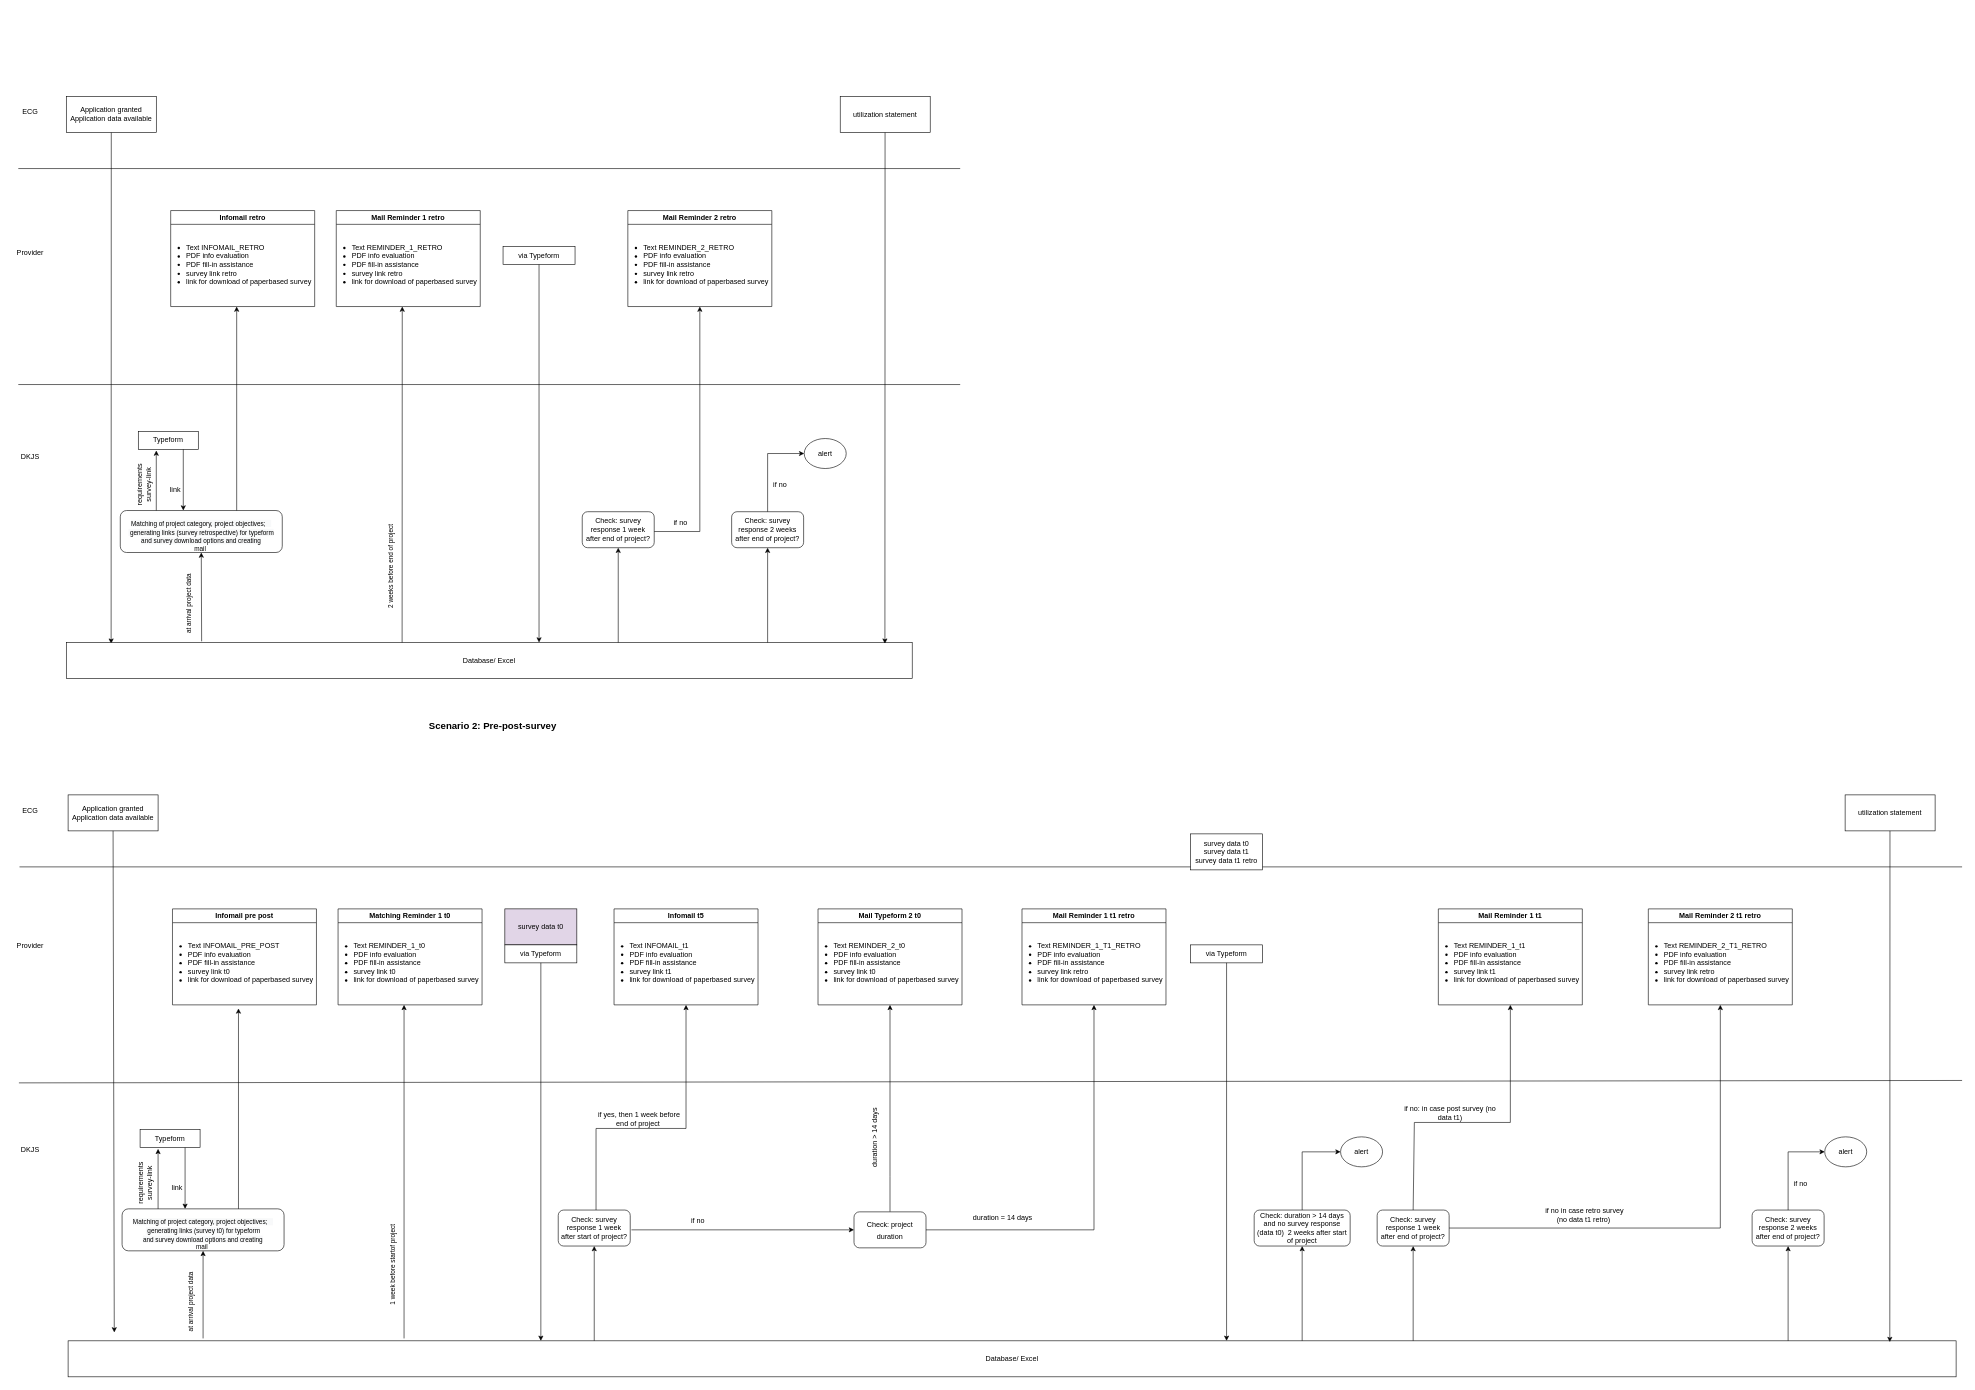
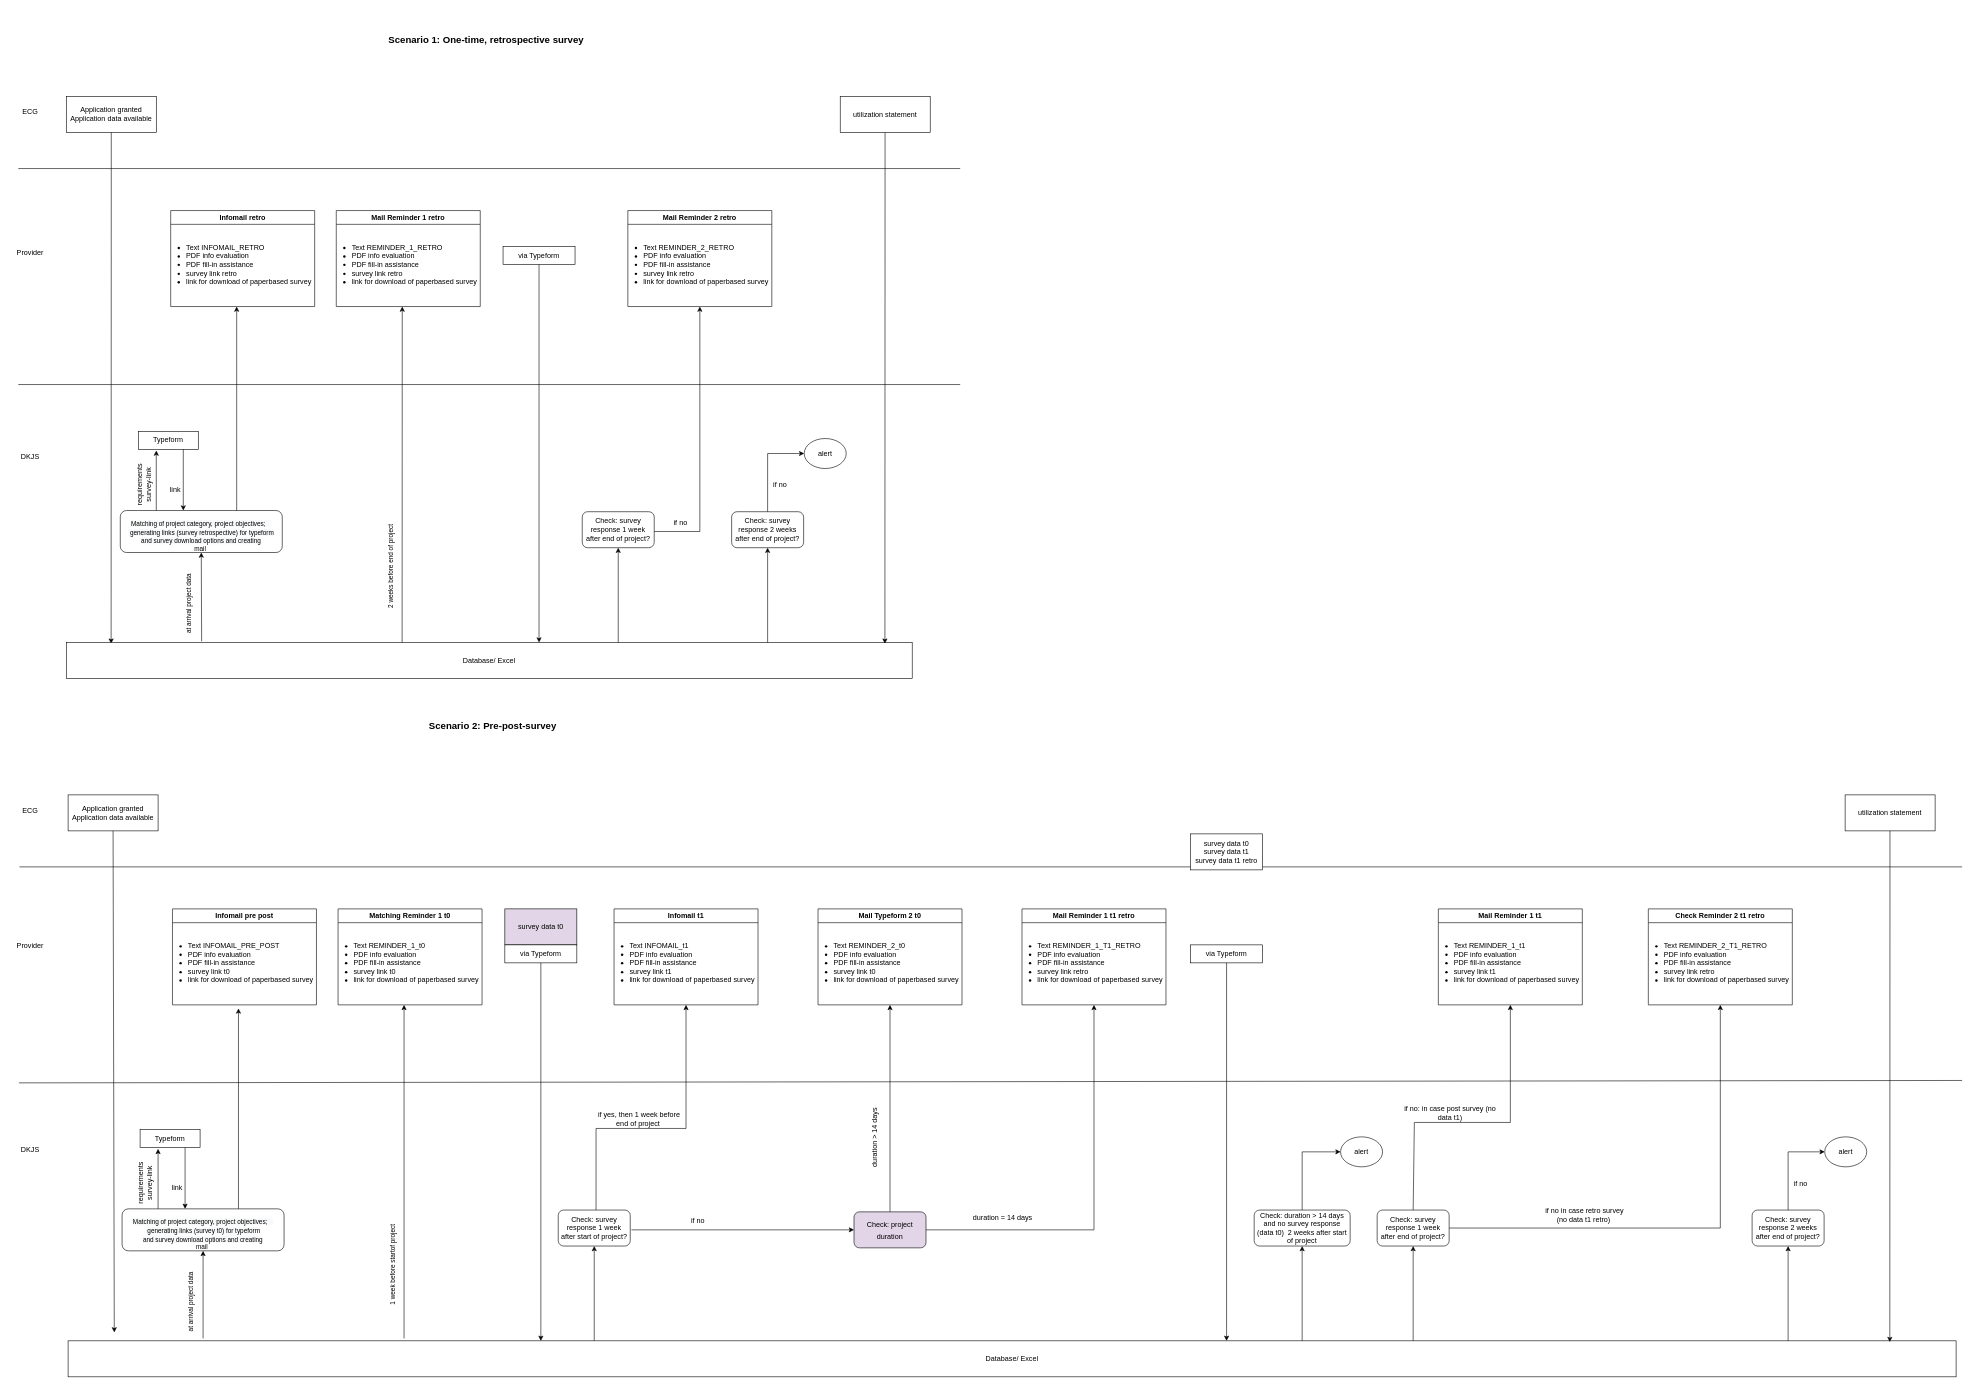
node "Scenario 1: One-time, retrospective survey": added
node "Infomail t5": label "Infomail t5" -> "Infomail t1"
node "Mail Reminder 2 t1 retro": label "Mail Reminder 2 t1 retro" -> "Check Reminder 2 t1 retro"
node "Check: project duration": fillcolor #ffffff -> #e1d5e7
